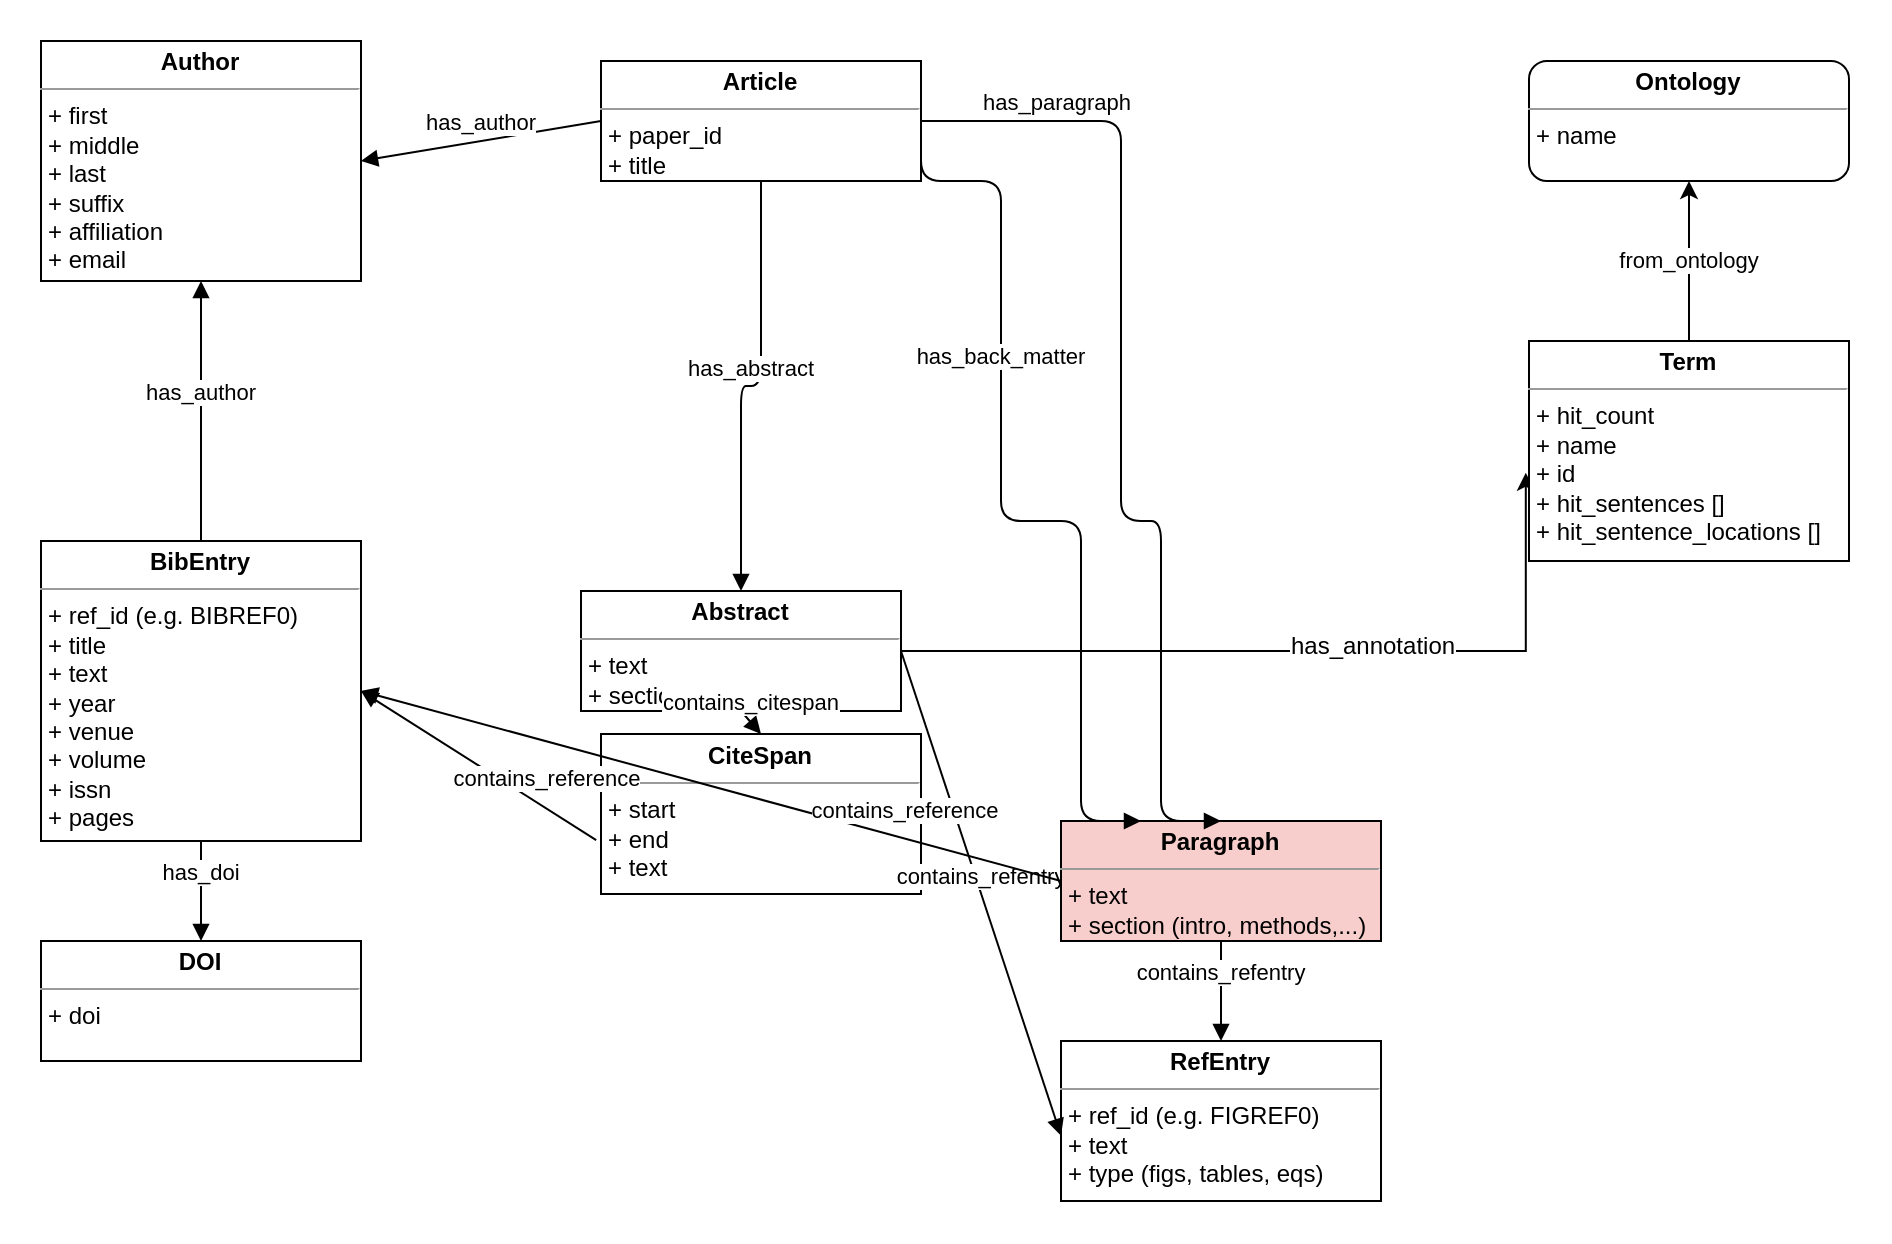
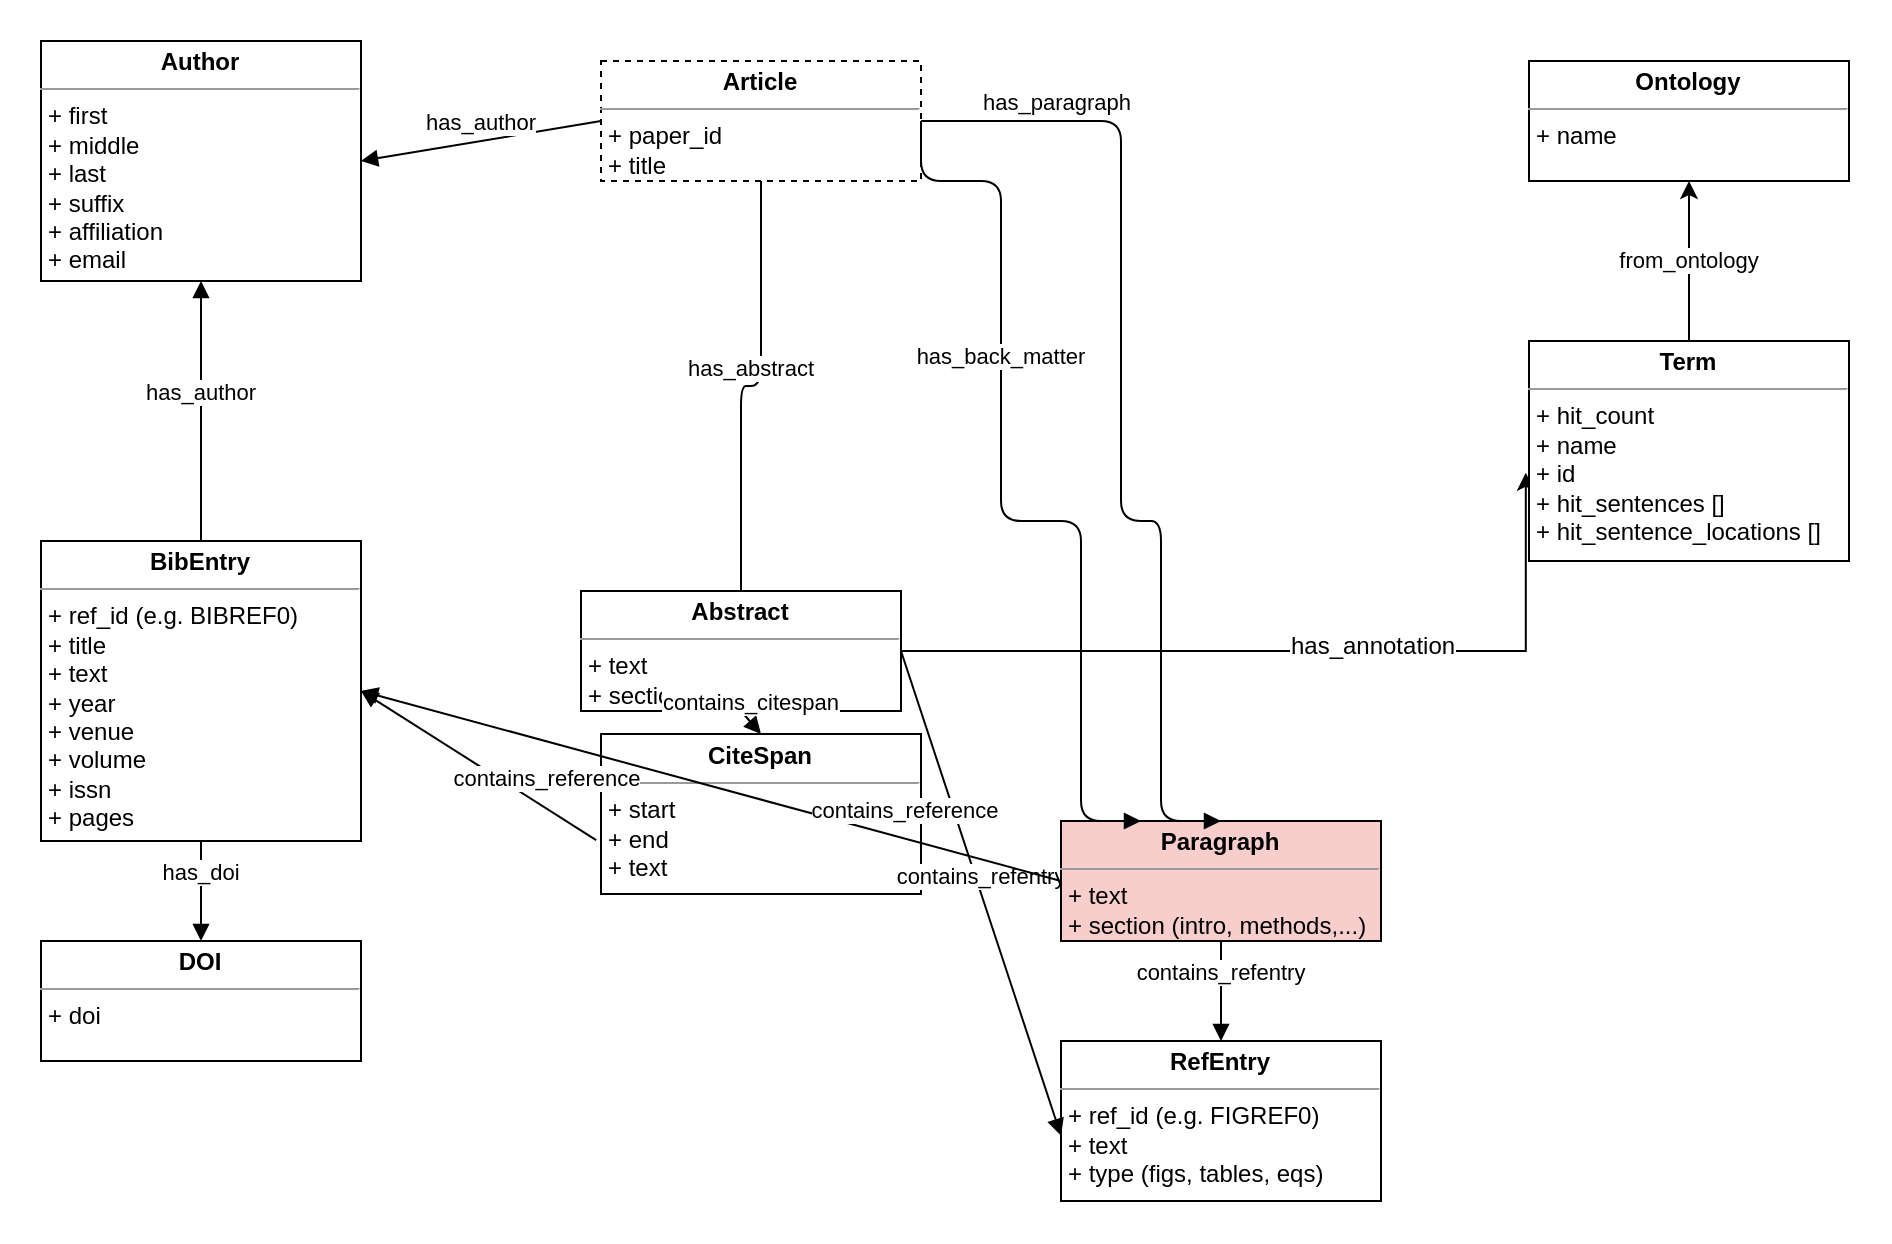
node "Article + paper_id + title": style solid -> dashed
node "Ontology + name": shape rounded rectangle -> rectangle
edge "Article + paper_id + title" -> "Abstract + text + section": arrowhead block -> none
